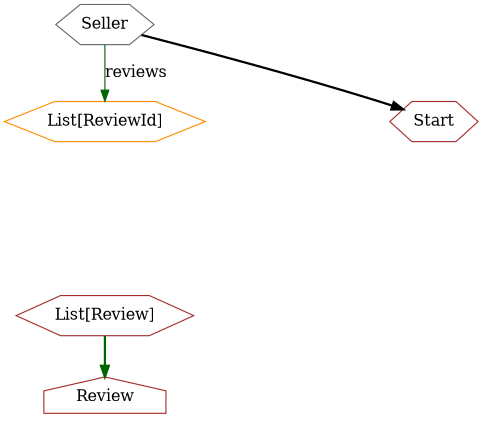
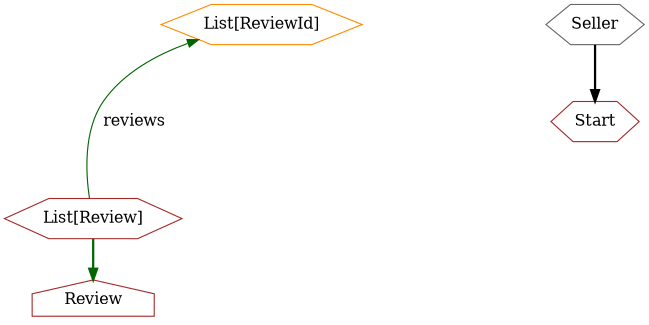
edge "Seller" -> "List[ReviewId]": now "List[Review]" -> "List[ReviewId]"
